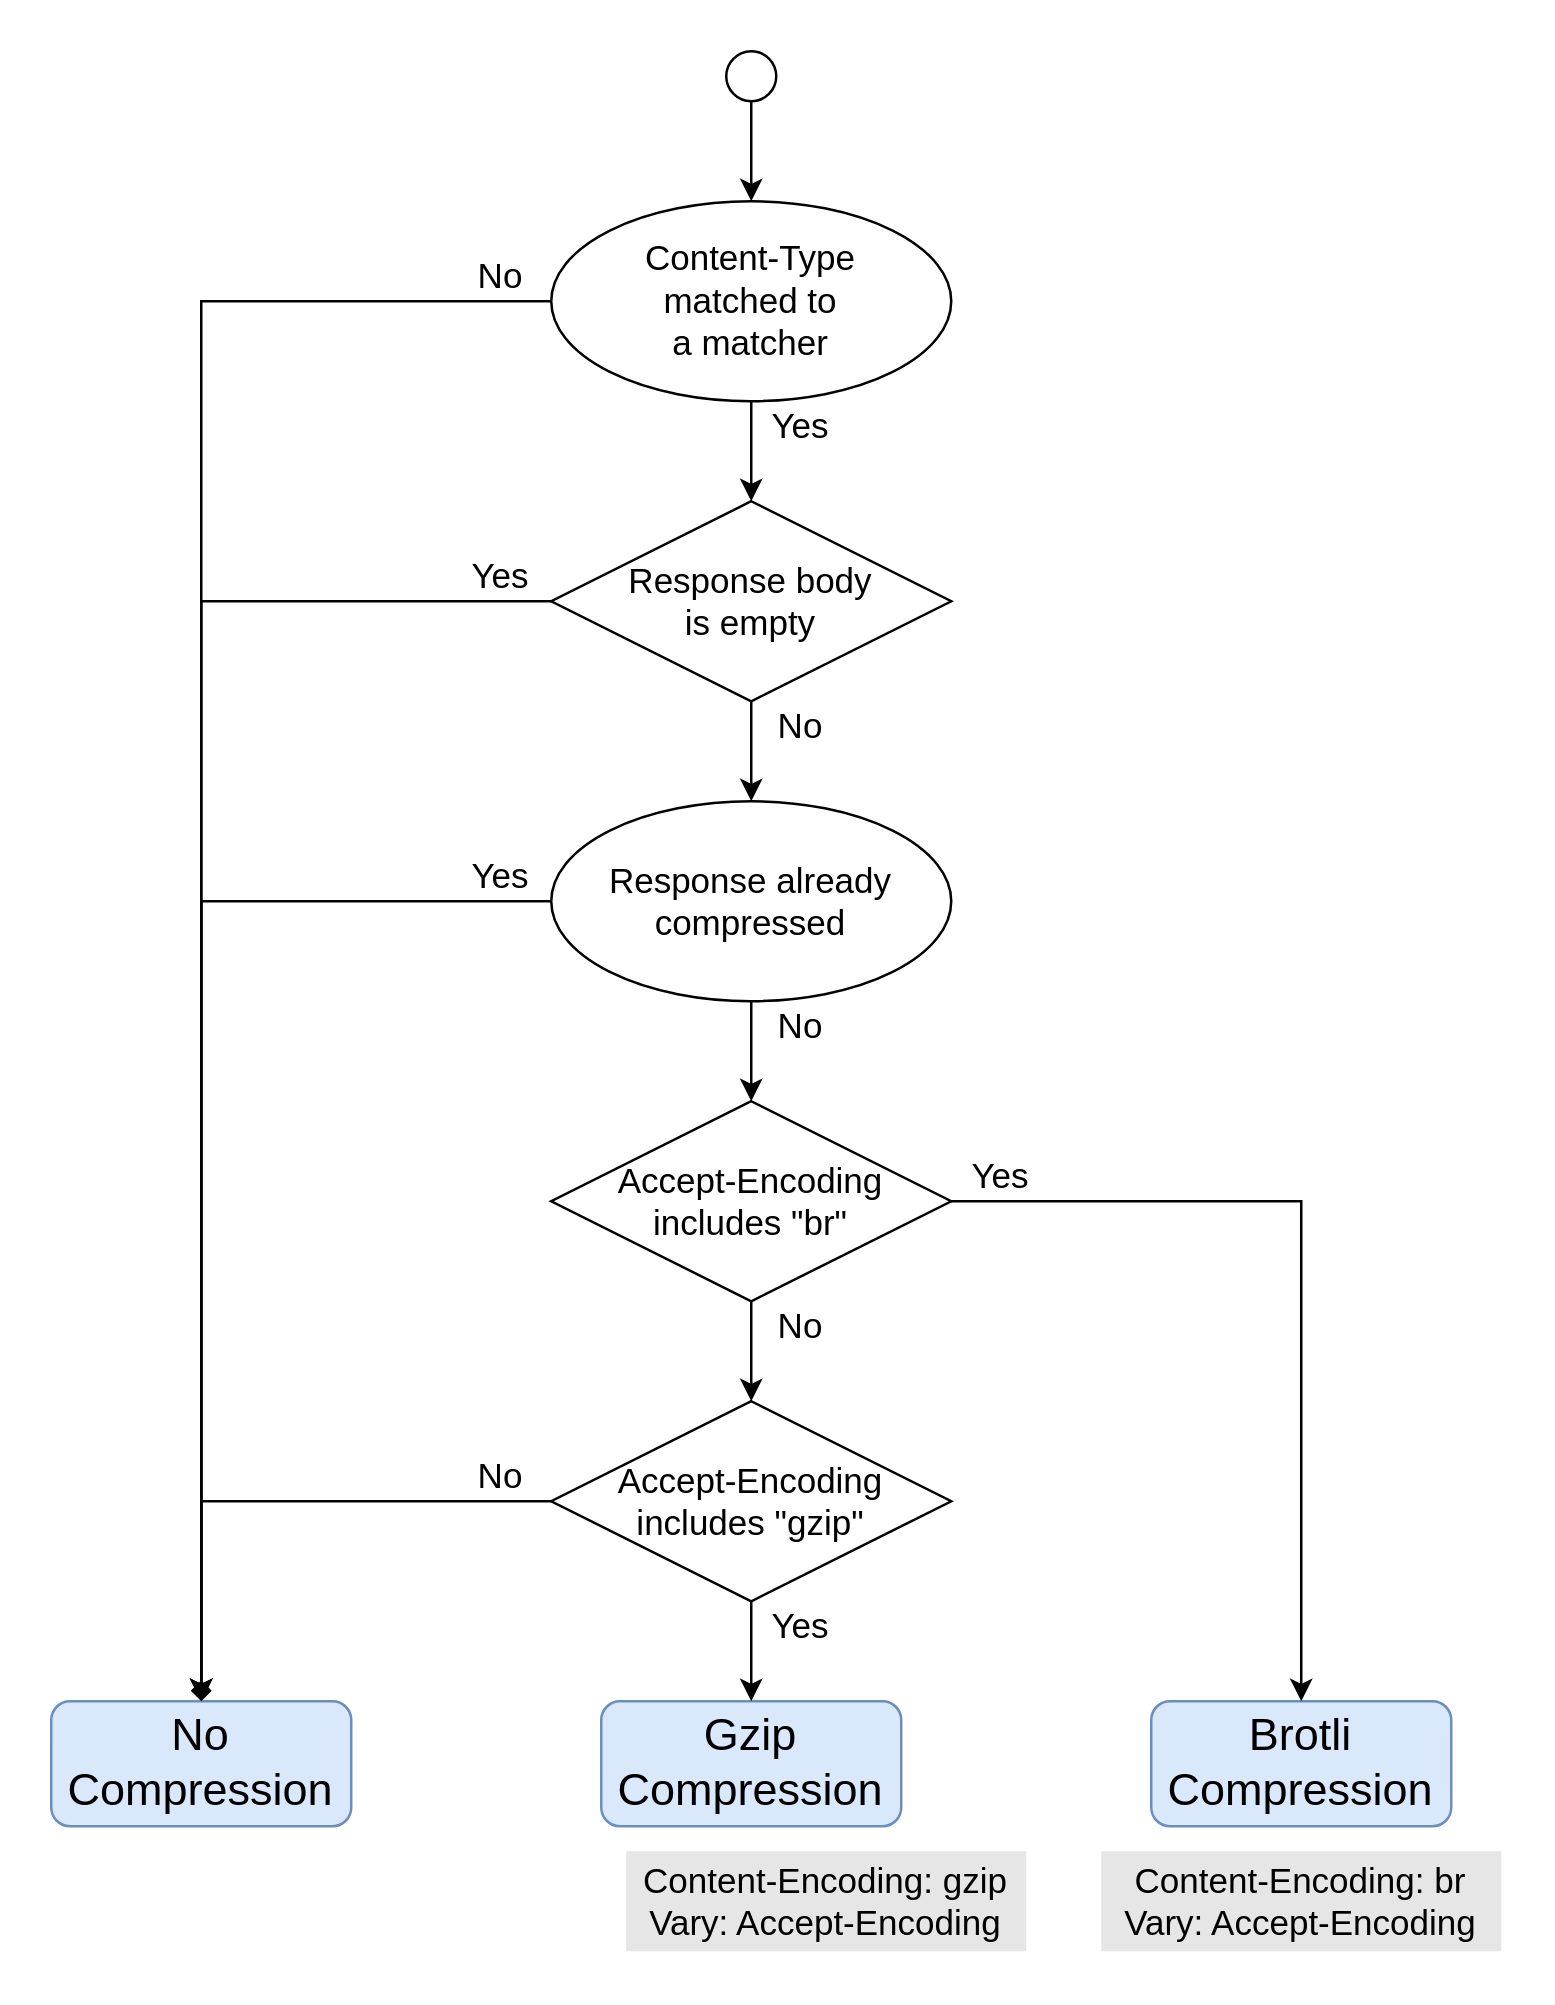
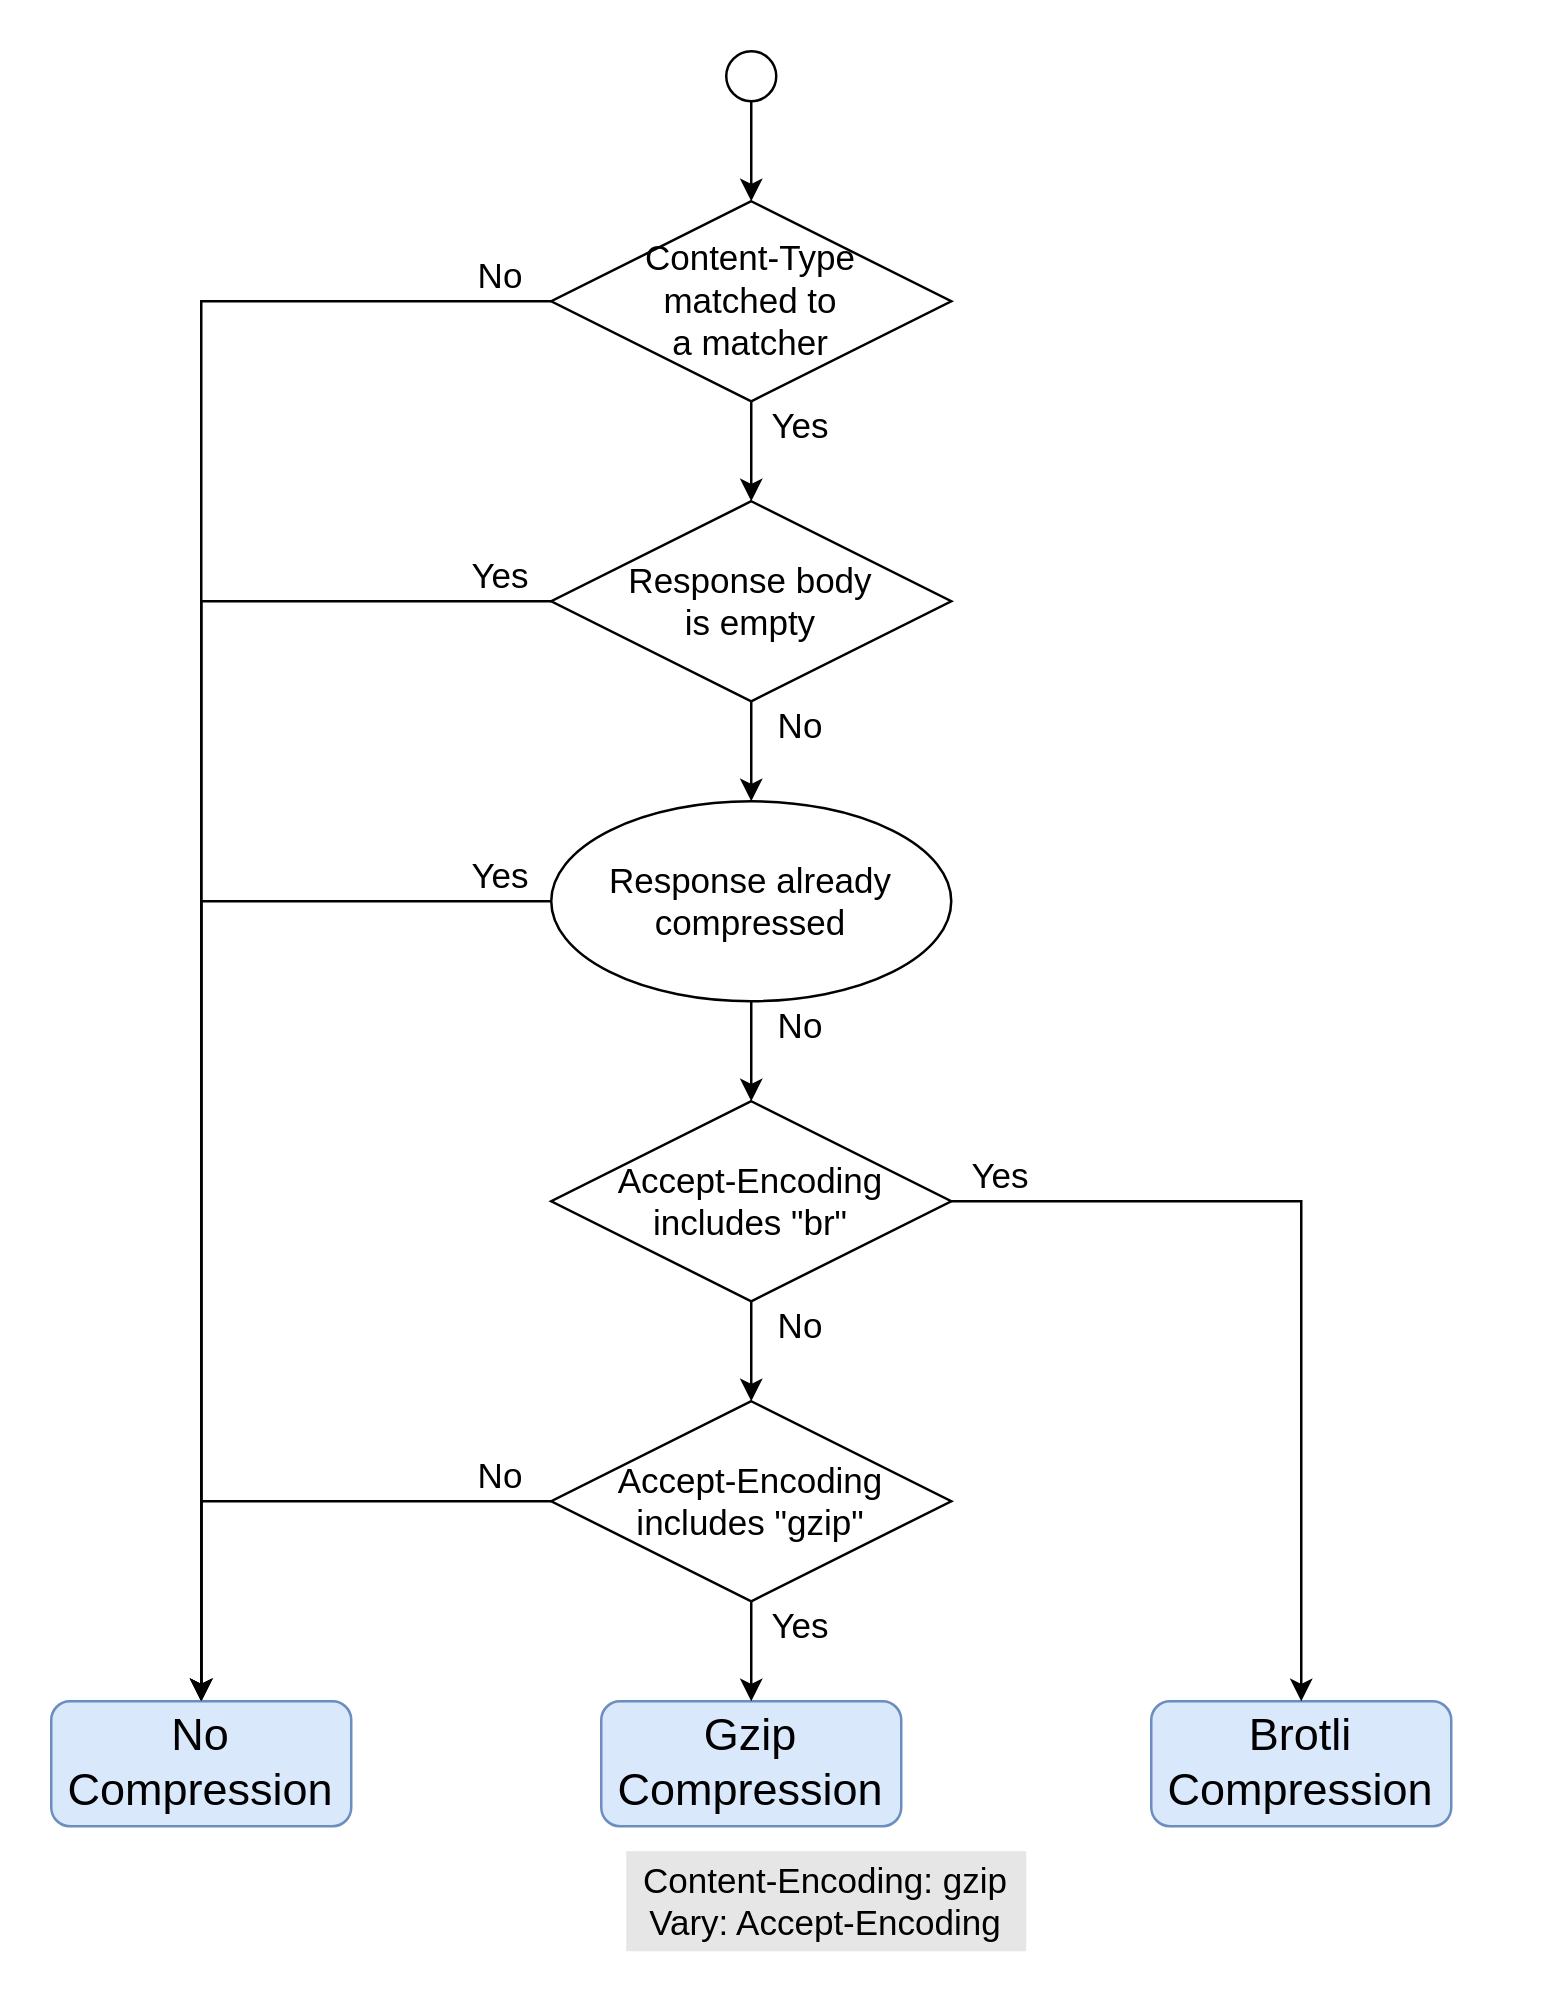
edge "Content-Type matched to a matcher" -> "No Compression": arrowhead diamond -> classic
node "Content-Type matched to a matcher": shape ellipse -> diamond
node "Content-Encoding: br Vary: Accept-Encoding": removed
